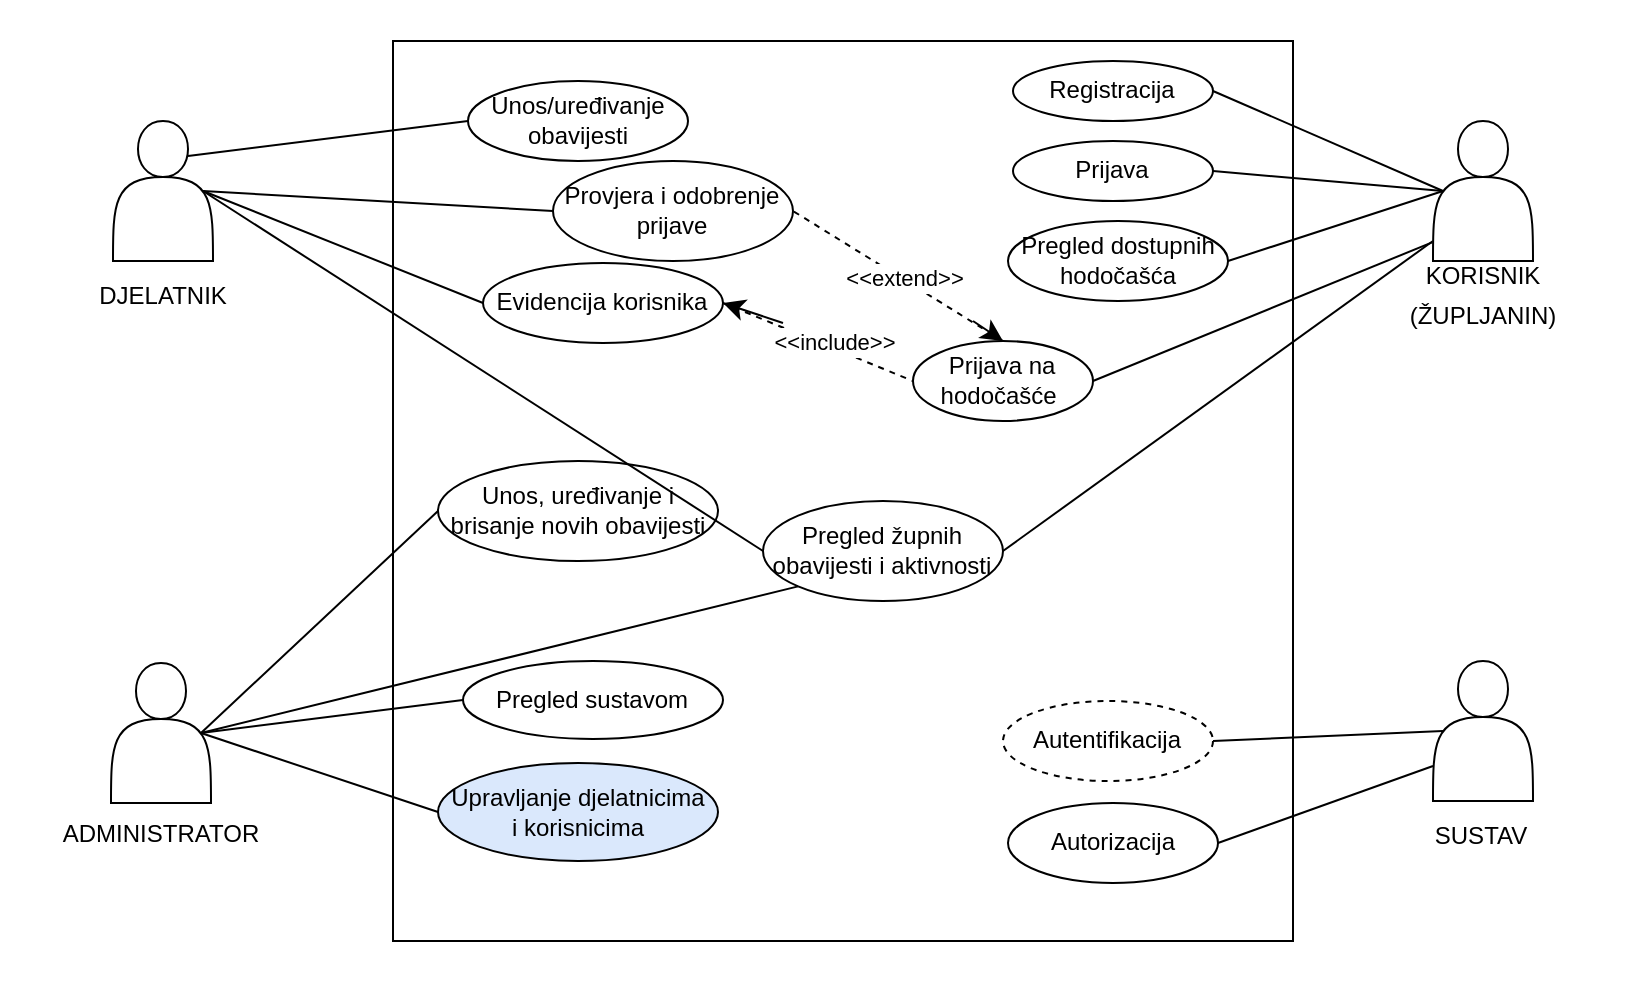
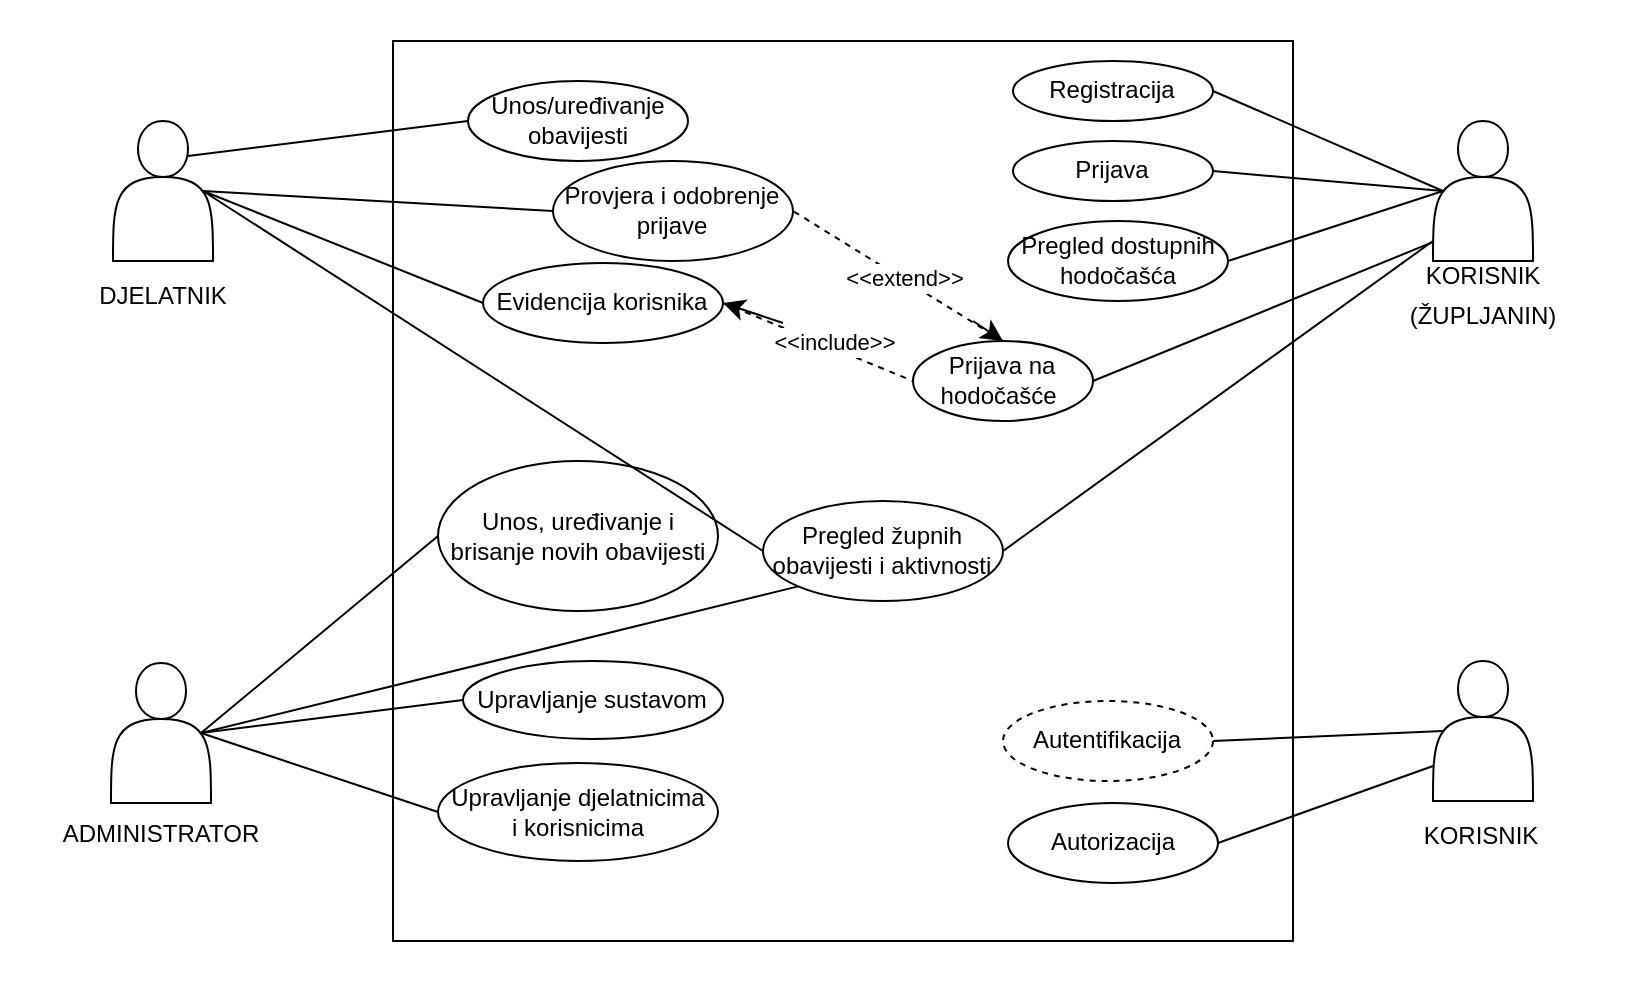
node "Unos, uređivanje i brisanje novih obavijesti": size 280x100 -> 280x150
node "Pregled sustavom": label "Pregled sustavom" -> "Upravljanje sustavom"
node "Upravljanje djelatnicima i korisnicima": fillcolor #dae8fc -> #ffffff
node "SUSTAV": label "SUSTAV" -> "KORISNIK"
